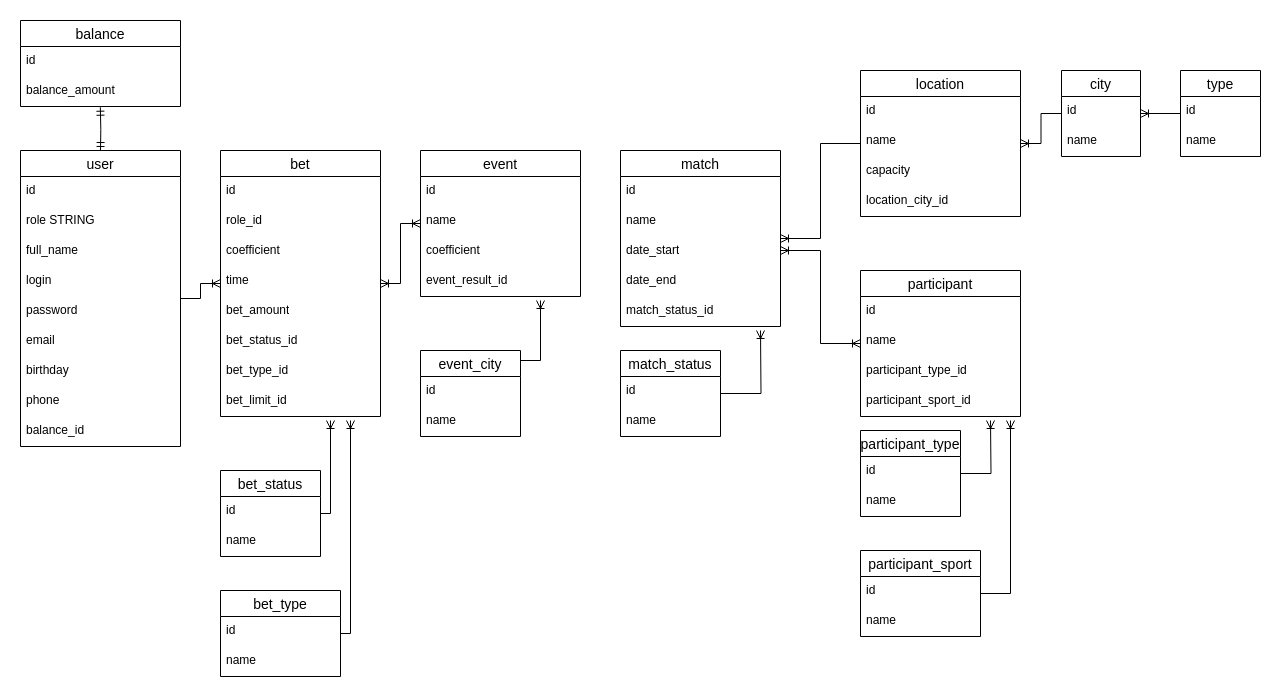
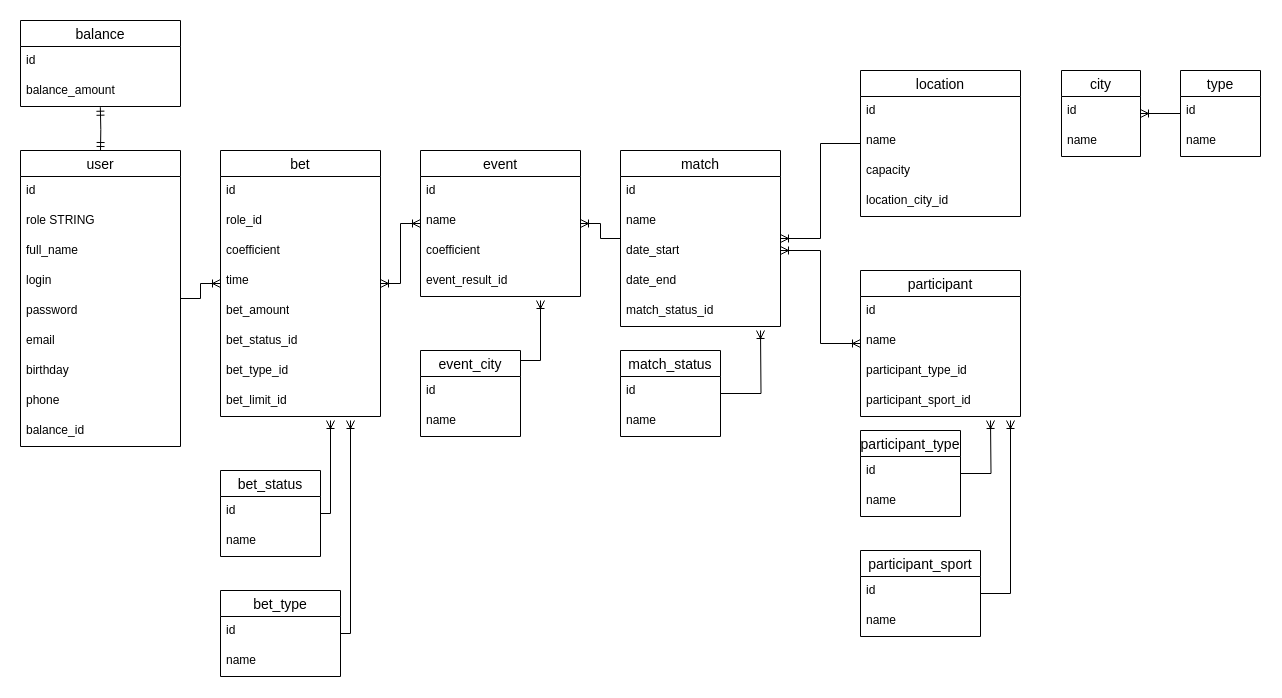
edge "city" -> "location": removed
edge "match" -> "event": added
